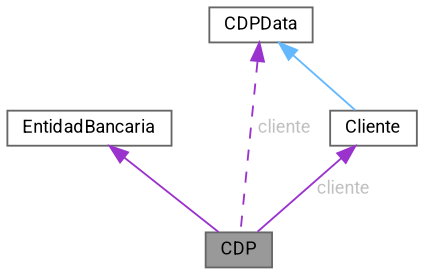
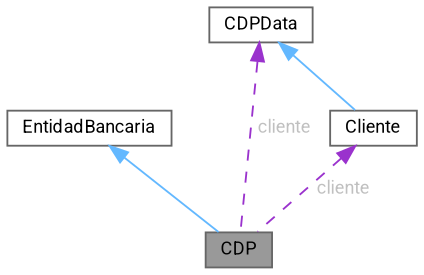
edge "CDP" -> "EntidadBancaria": color darkorchid3 -> steelblue1
edge "CDP" -> "Cliente": style solid -> dashed
